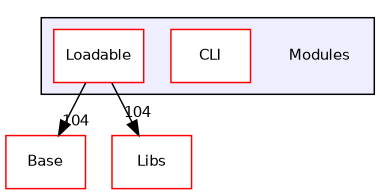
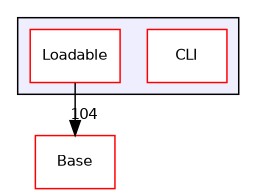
node "Modules": removed
node "Libs": removed
